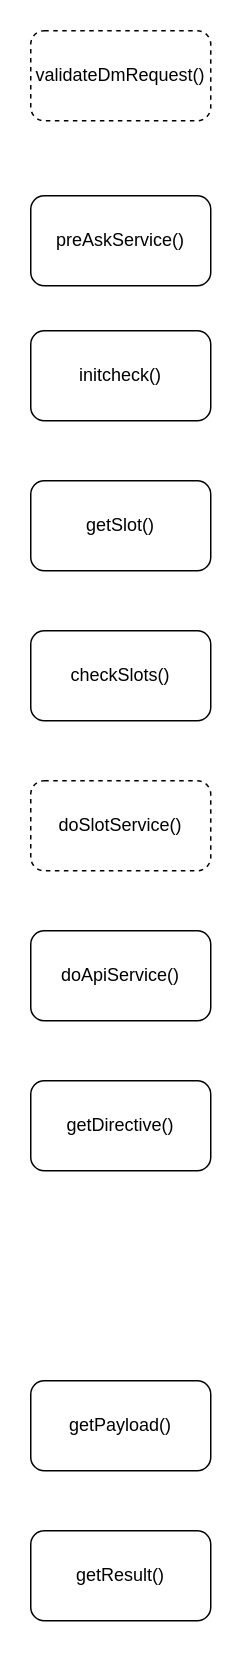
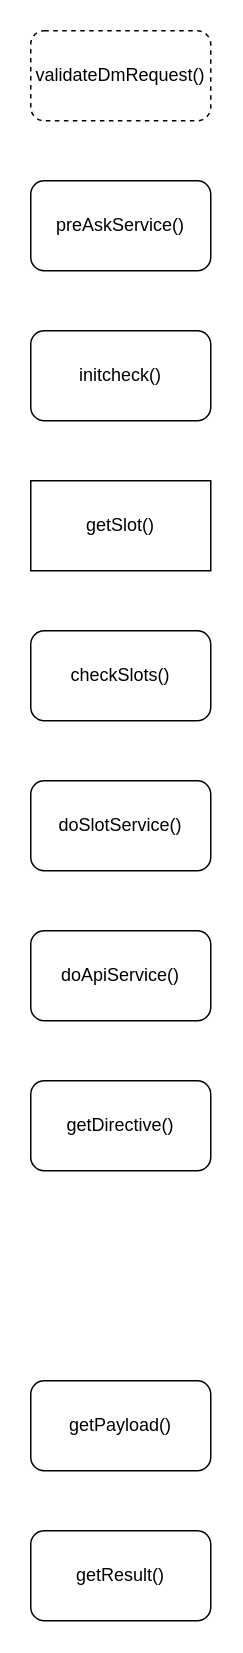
node "preAskService()": moved (121, 241) -> (121, 226)
node "getSlot()": shape rounded rectangle -> rectangle
node "doSlotService()": style dashed -> solid
